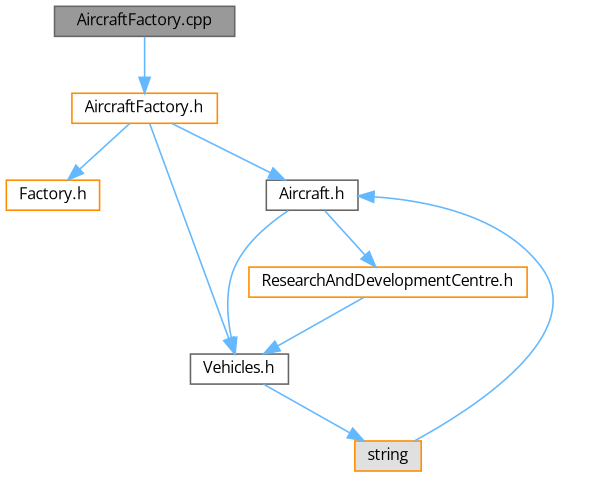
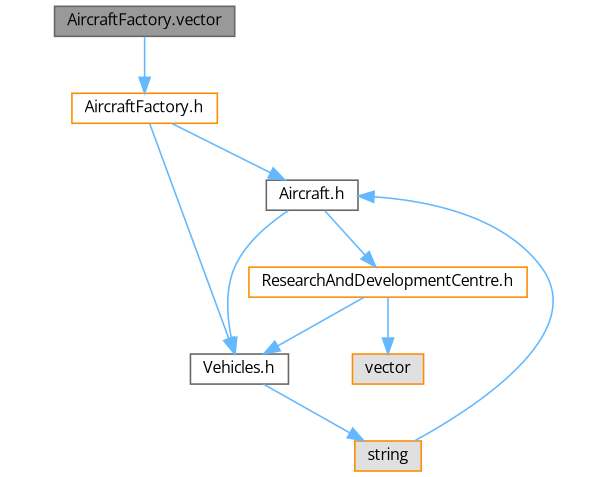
node "AircraftFactory.cpp": label "AircraftFactory.cpp" -> "AircraftFactory.vector"
node "Factory.h": removed
node "vector": added
